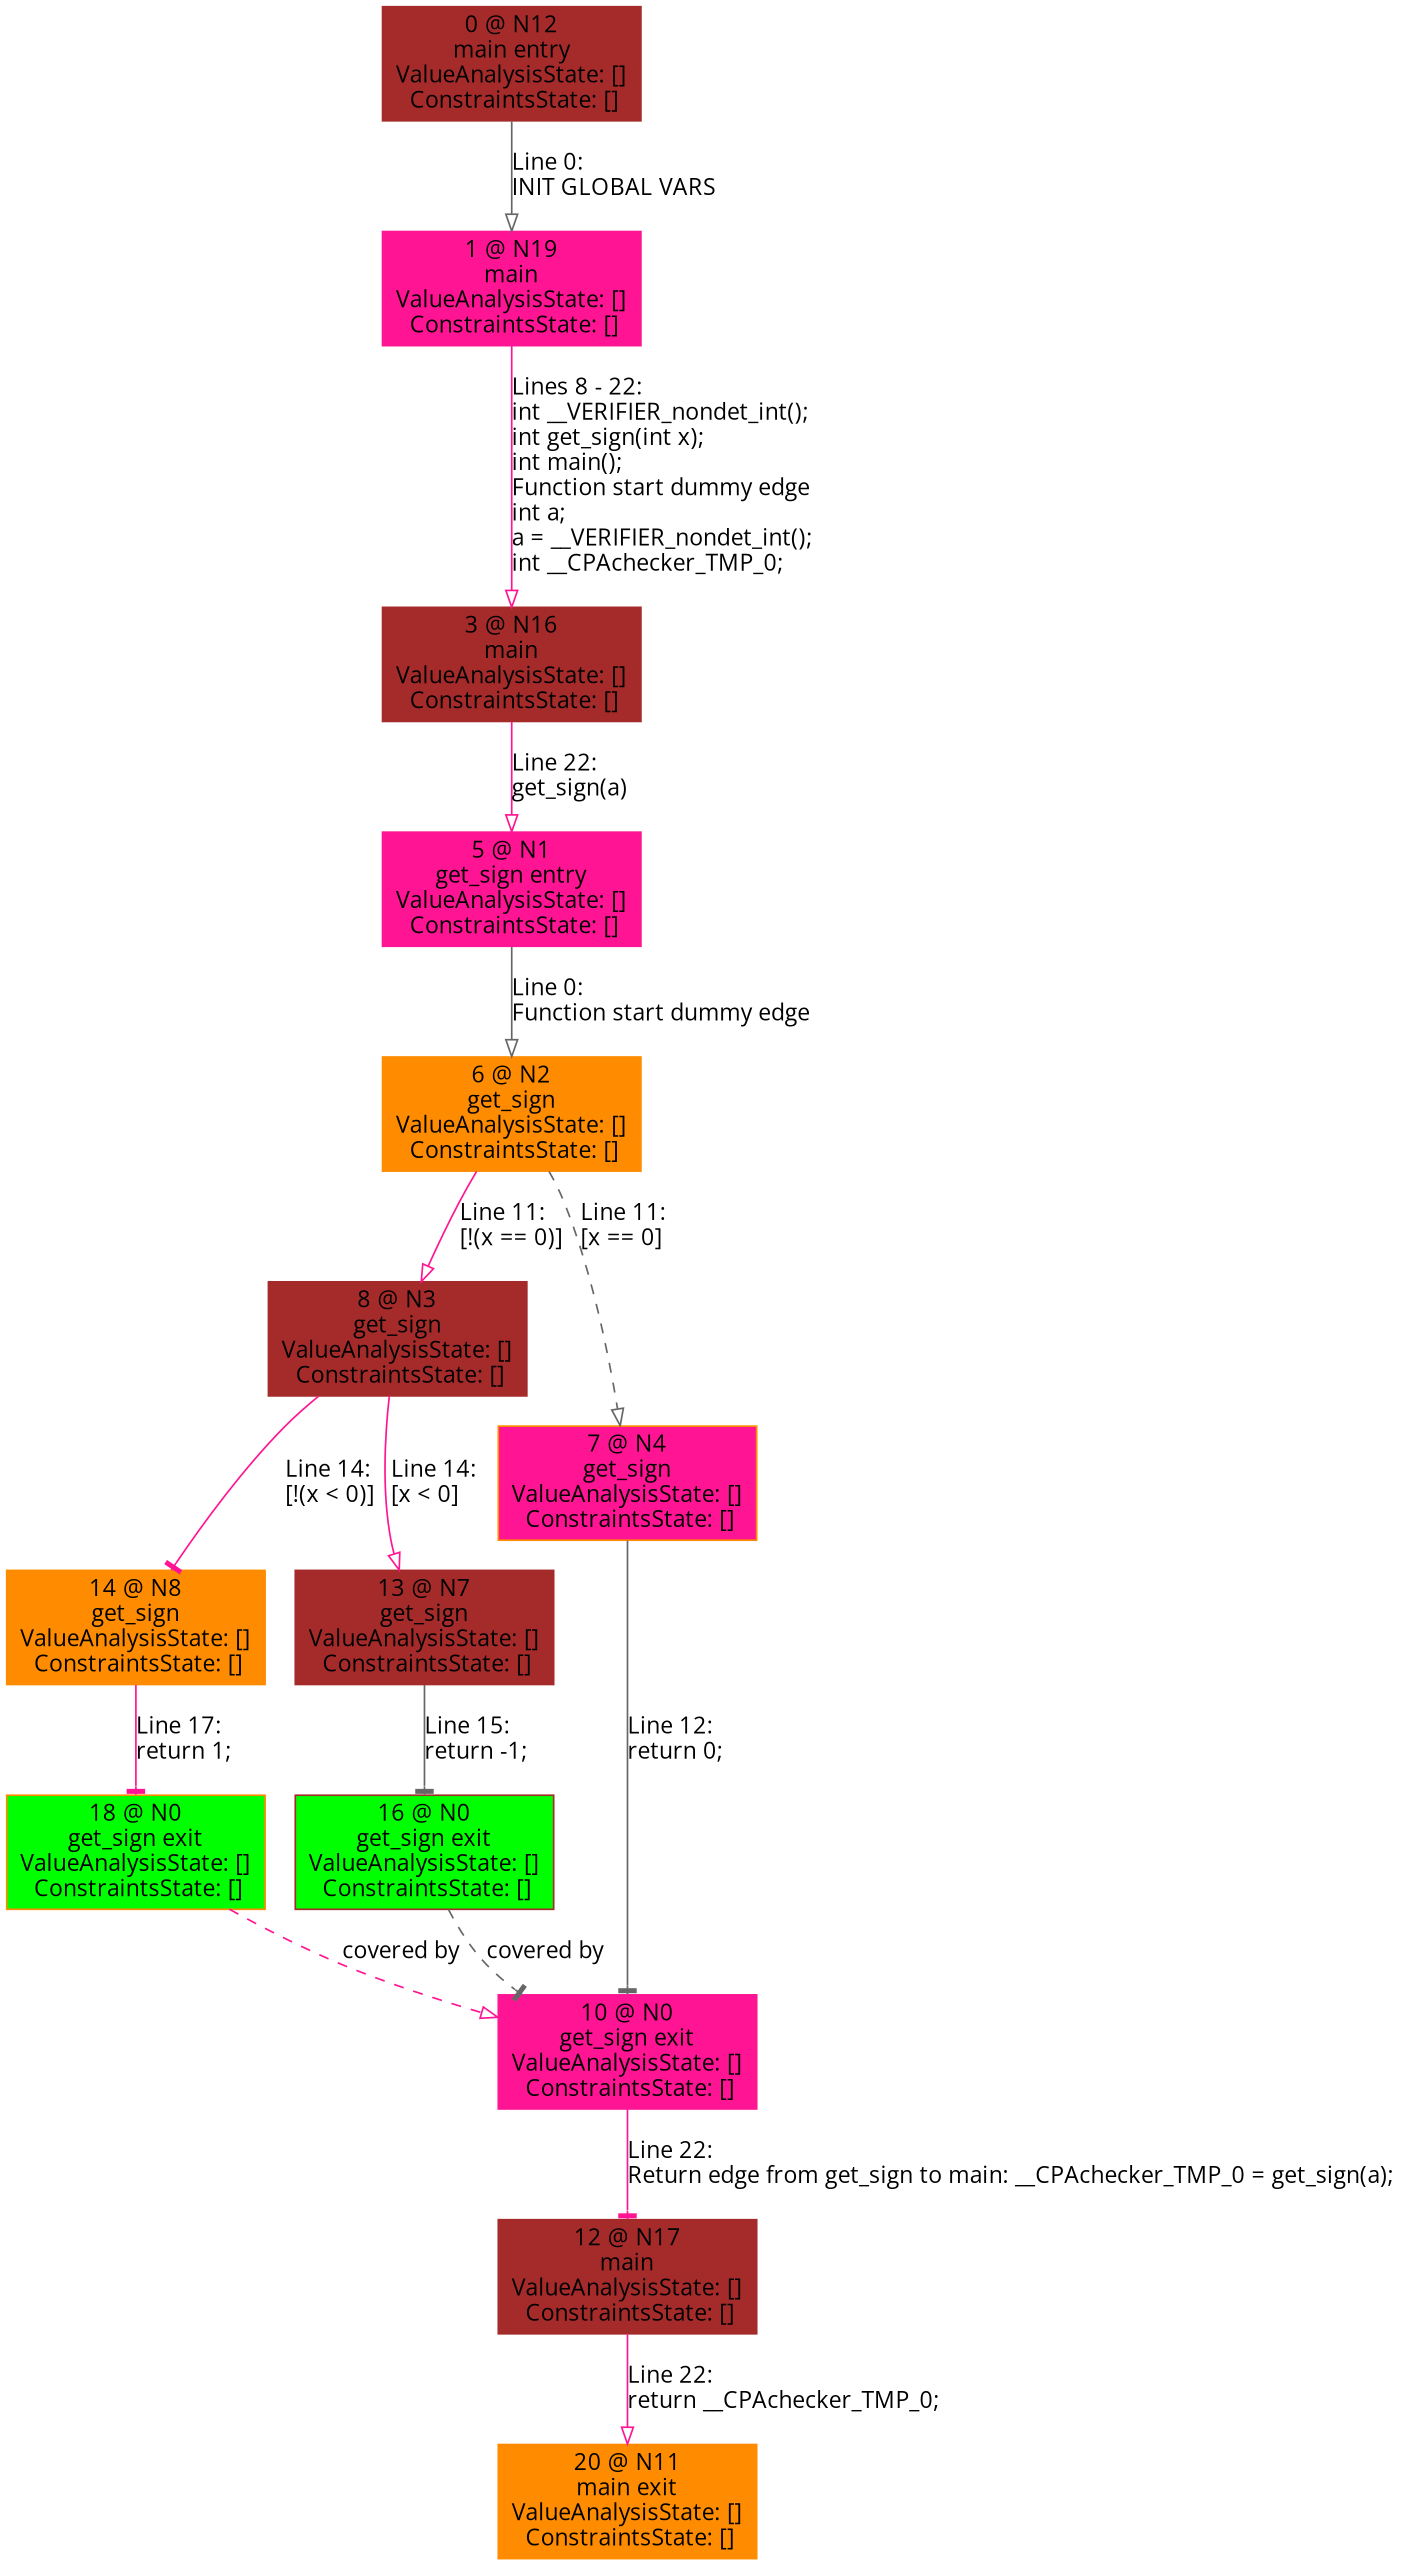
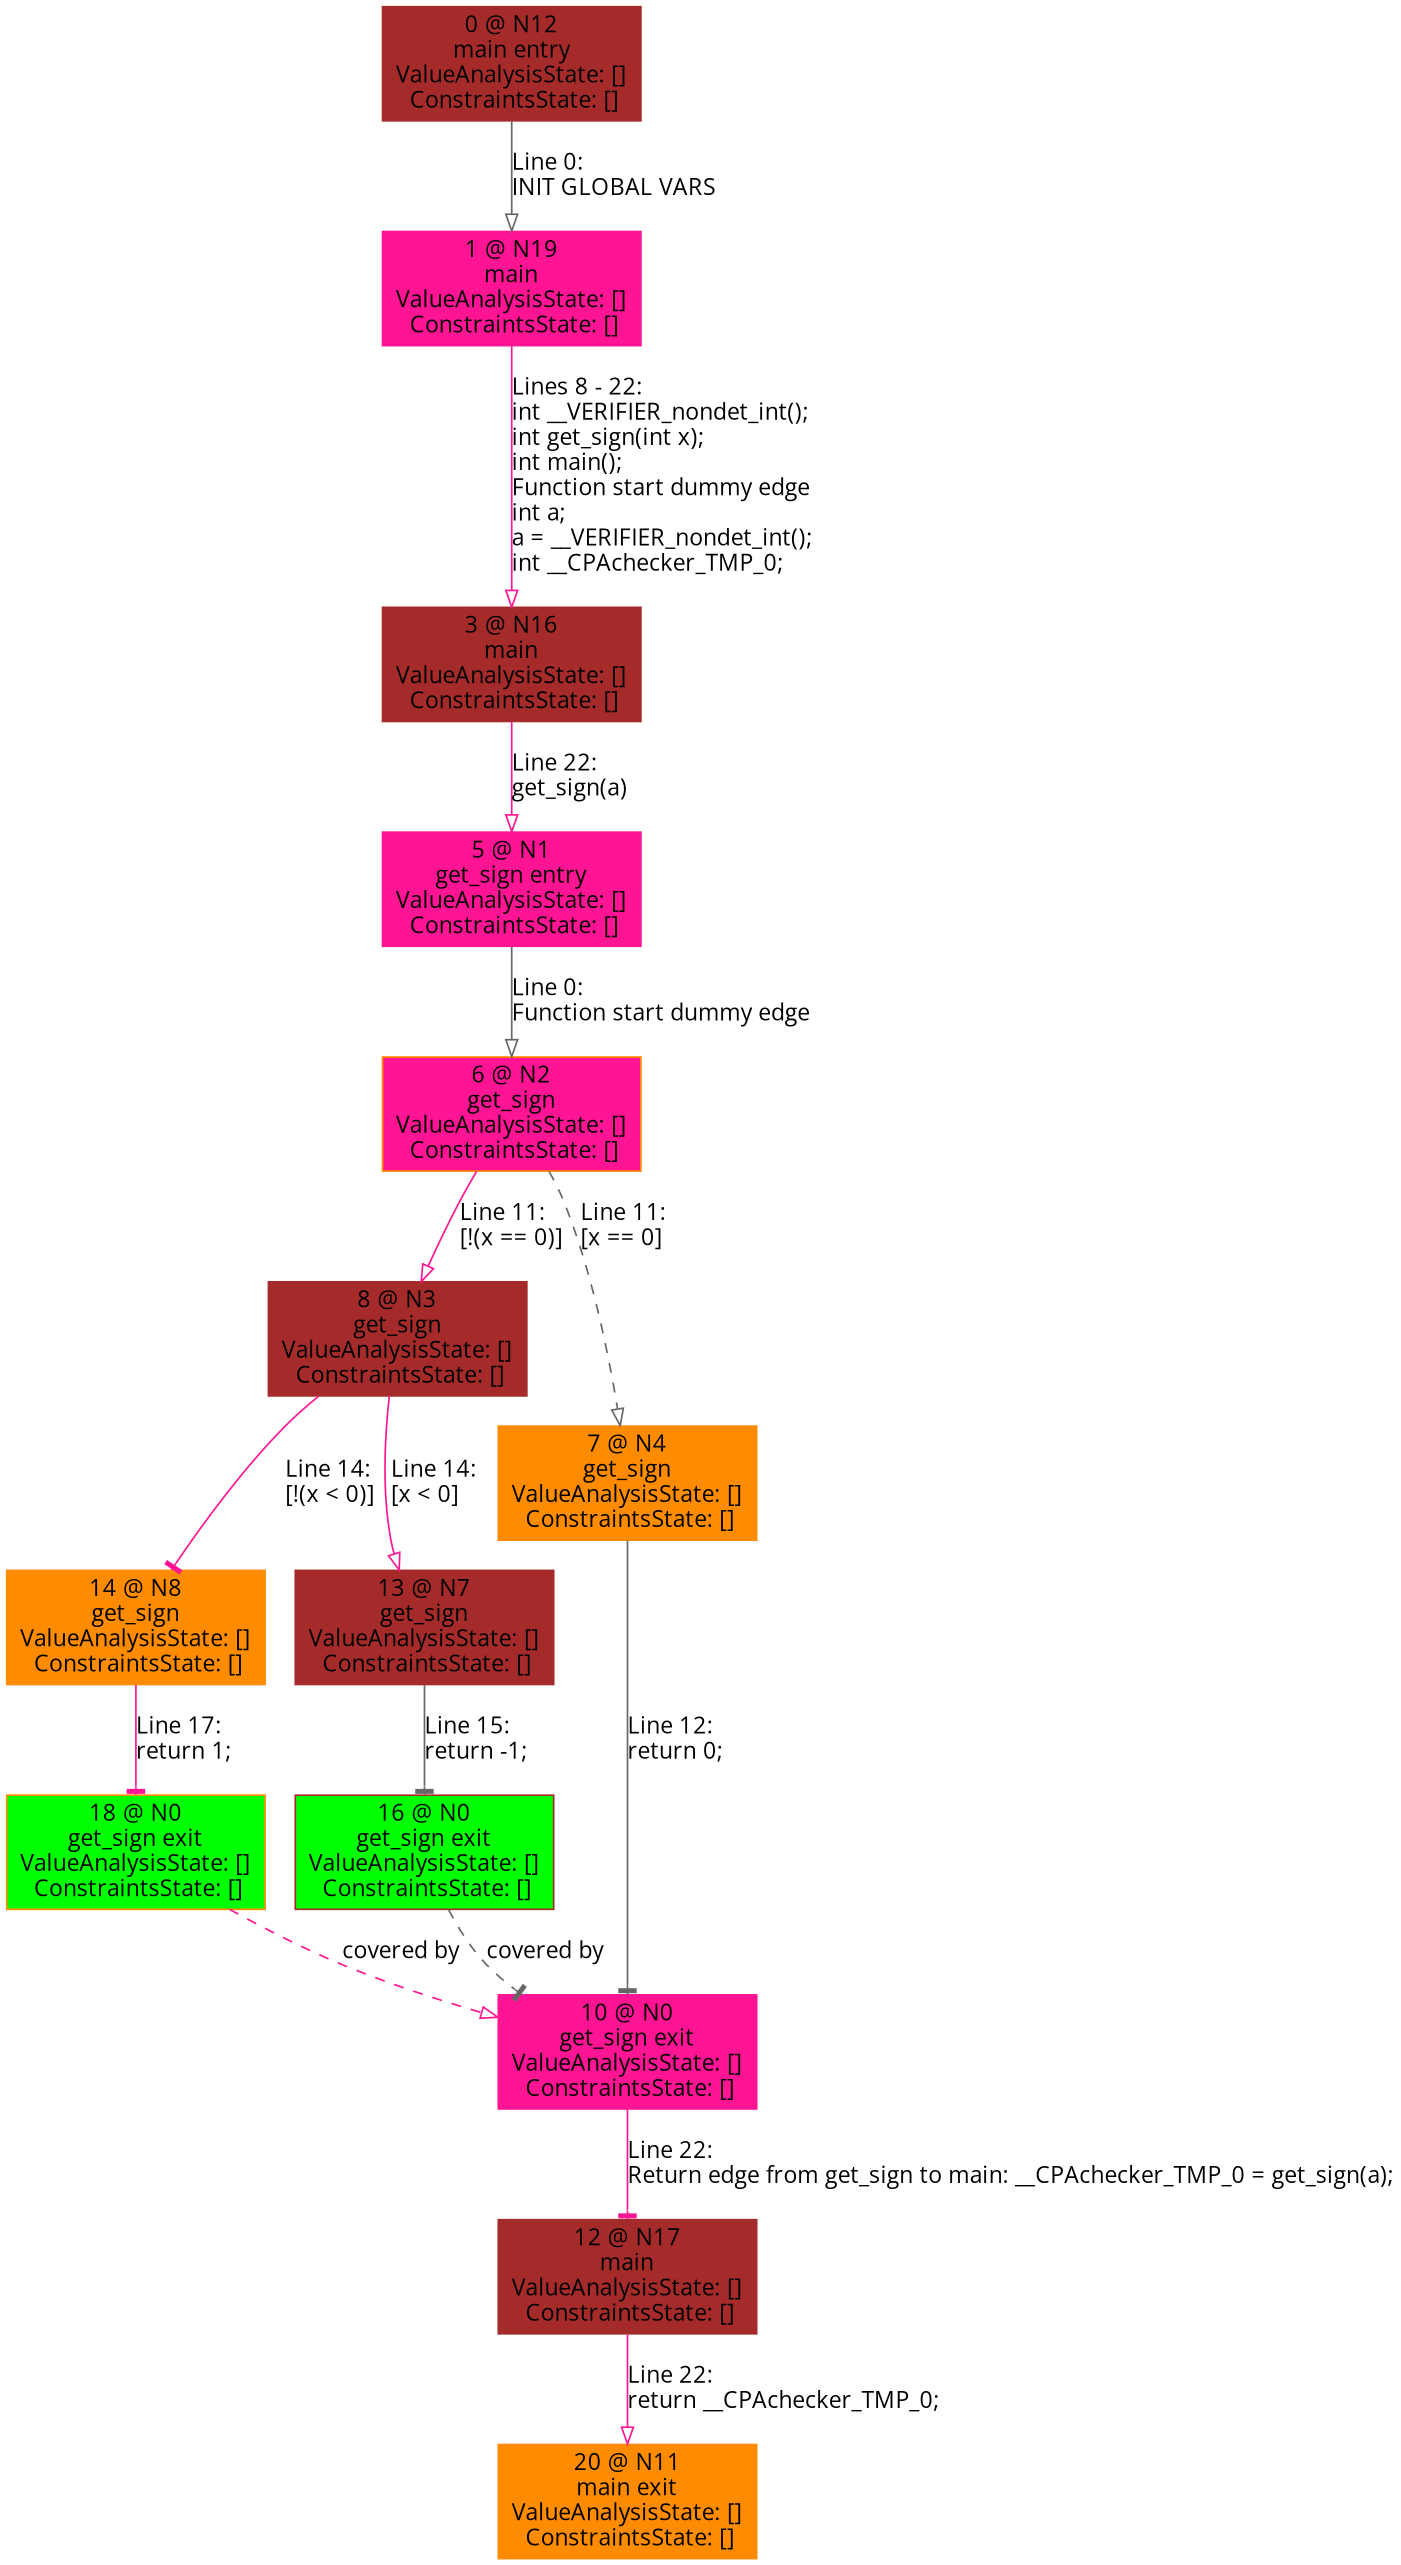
node "6 @ N2 get_sign ValueAnalysisState: [] ConstraintsState: []": fillcolor darkorange -> deeppink
node "7 @ N4 get_sign ValueAnalysisState: [] ConstraintsState: []": fillcolor deeppink -> darkorange
